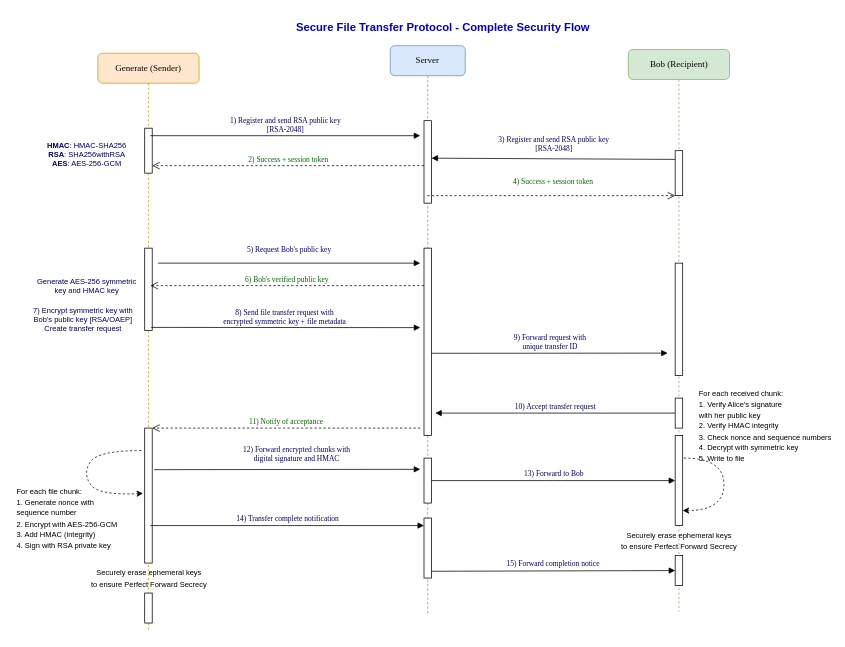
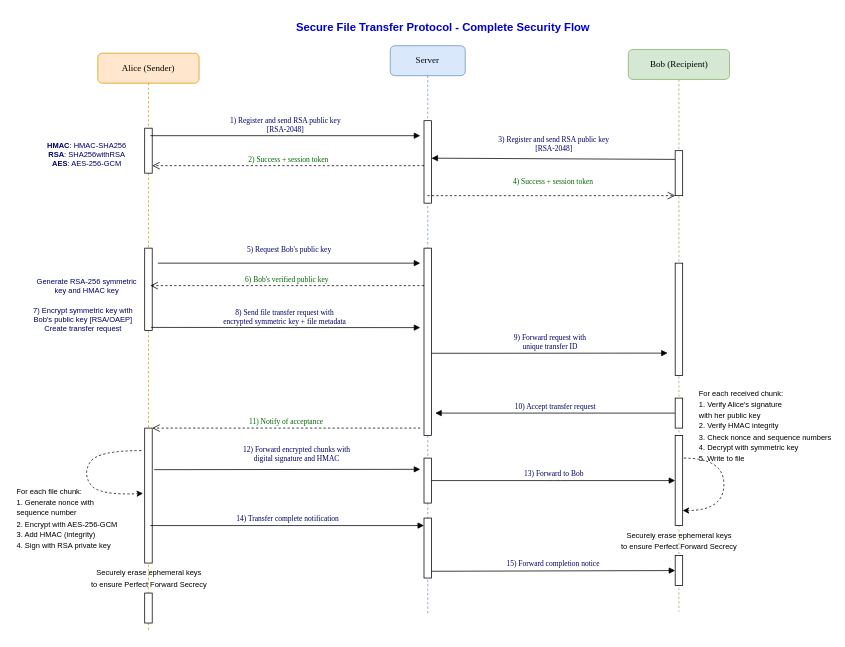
node "Generate (Sender)": label "Generate (Sender)" -> "Alice (Sender)"
node "Generate AES-256 symmetric key and HMAC key": label "Generate AES-256 symmetric key and HMAC key" -> "Generate RSA-256 symmetric key and HMAC key"
